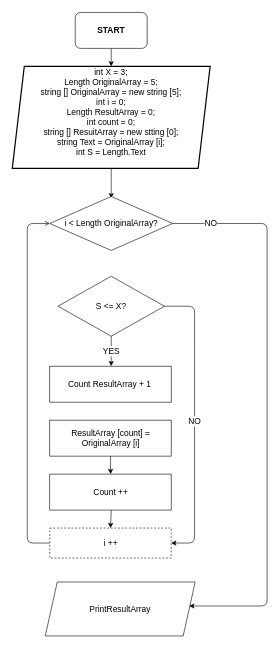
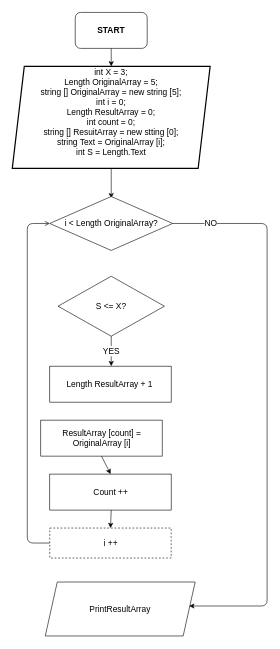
node "Count ResultArray + 1": label "Count ResultArray + 1" -> "Length ResultArray + 1"
edge "S <= X?" -> "i ++": removed, label "NO"
node "ResultArray [count] = OriginalArray [i]": moved (111, 438) -> (102, 438)
